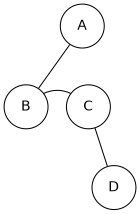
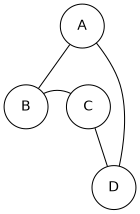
edge "A" -- "D": added
